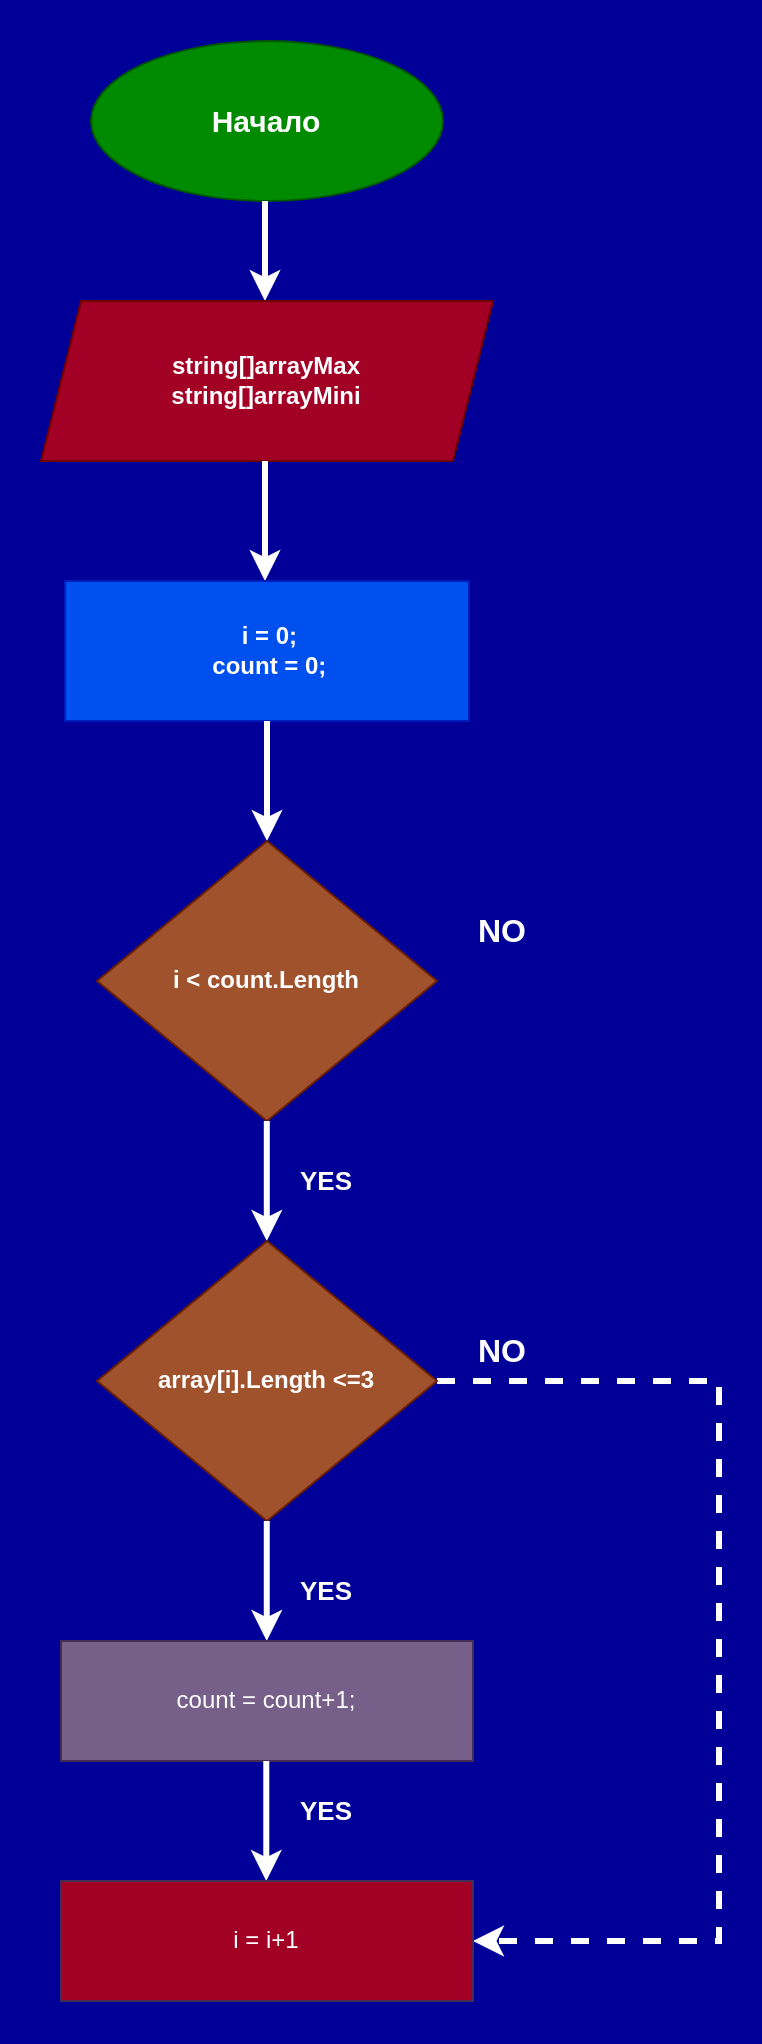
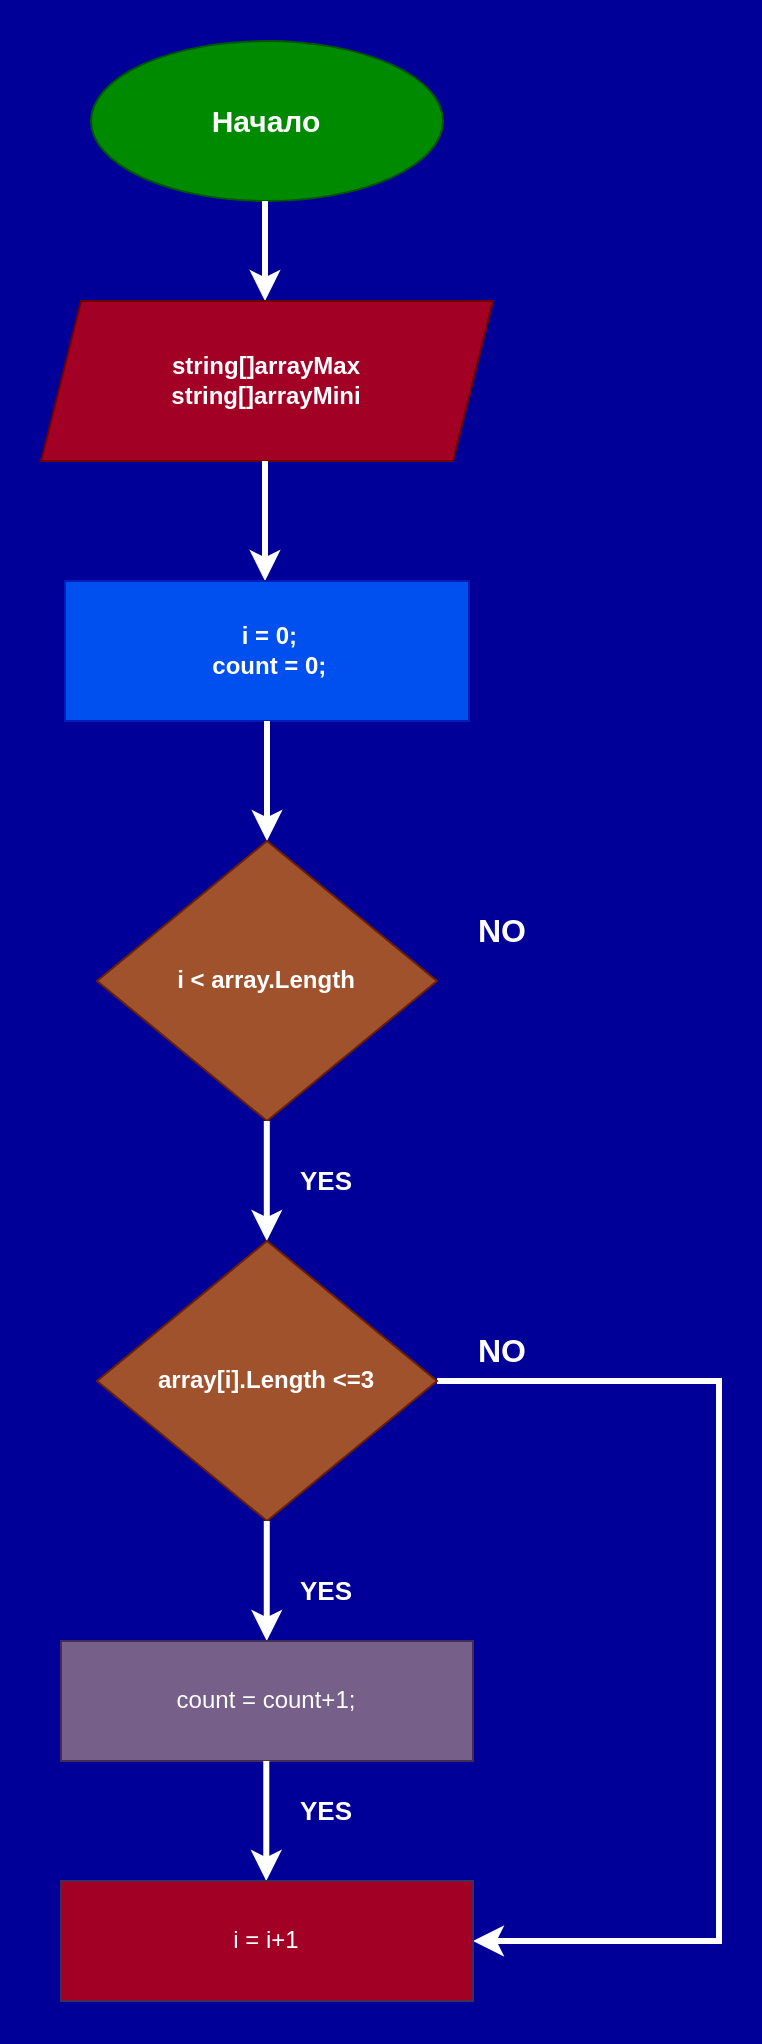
node "i < count.Length": label "i < count.Length" -> "i < array.Length"
edge "array[i].Length <=3" -> "i = i+1": style dashed -> solid
